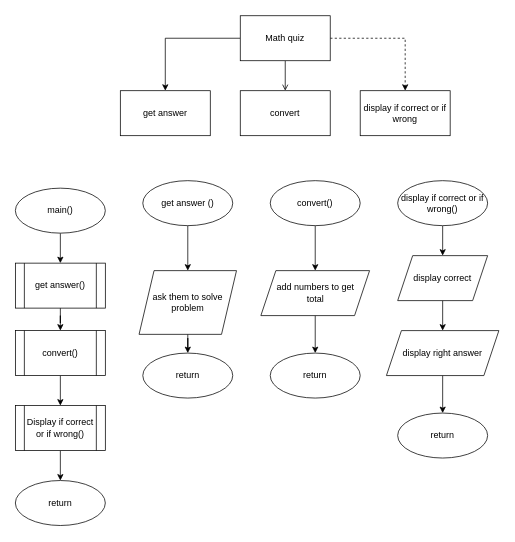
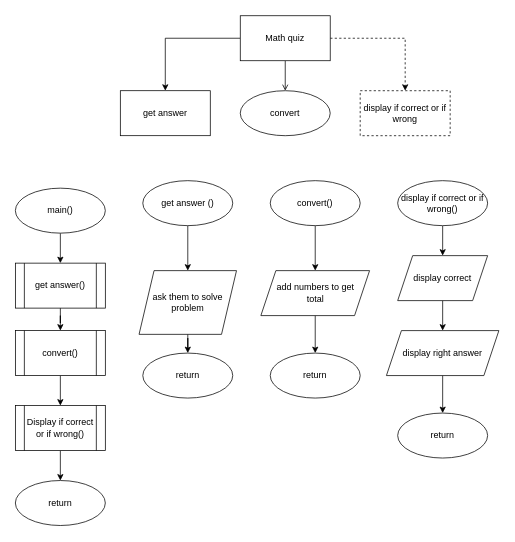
node "convert": shape rectangle -> ellipse
node "display if correct or if wrong": style solid -> dashed
